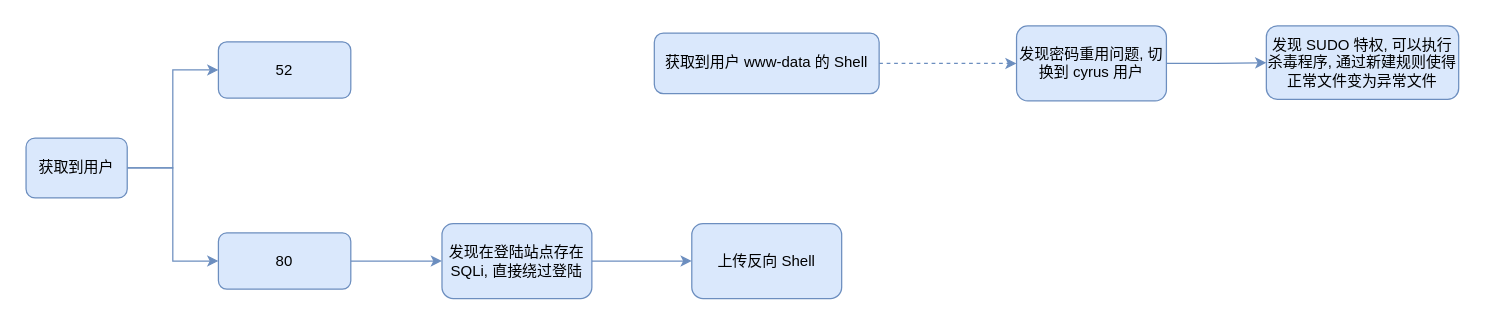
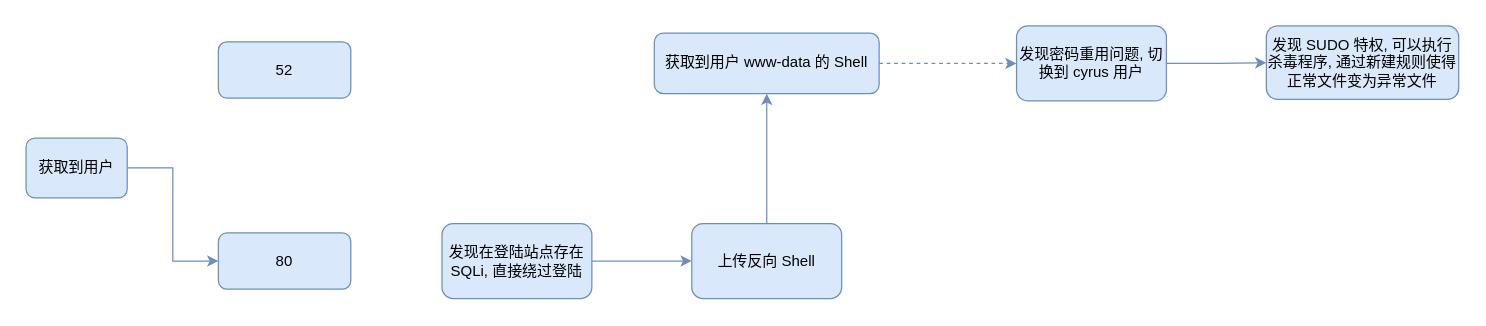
edge "获取到用户" -> "52": removed
edge "上传反向 Shell" -> "获取到用户 www-data 的 Shell": added
edge "80" -> "发现在登陆站点存在 SQLi, 直接绕过登陆": removed
